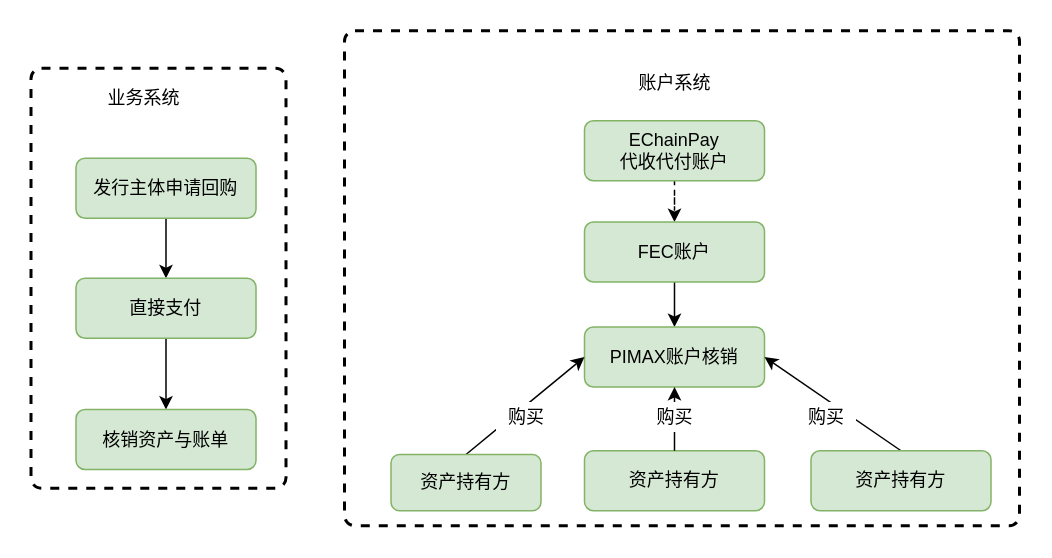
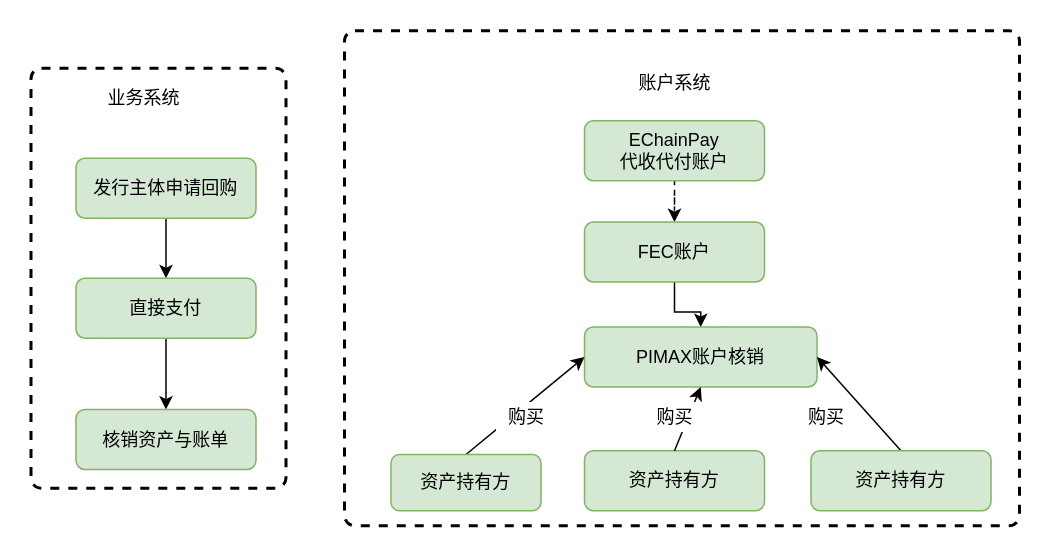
node "PIMAX账户核销": size 180x60 -> 233x60
